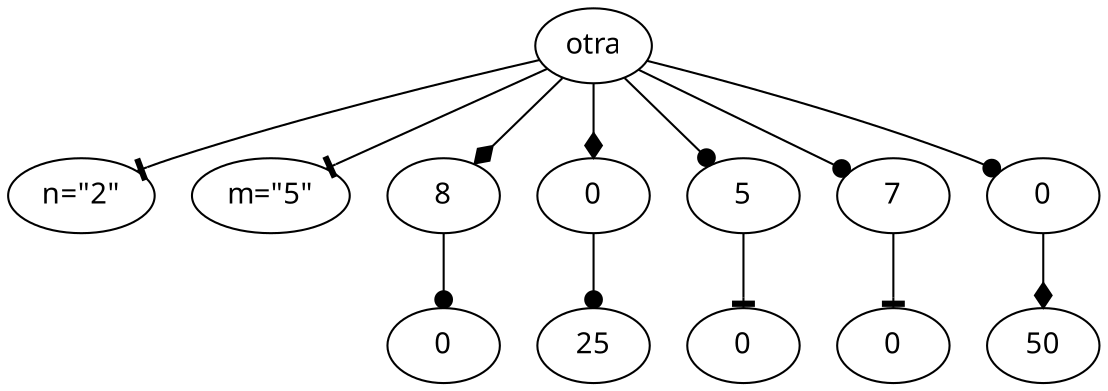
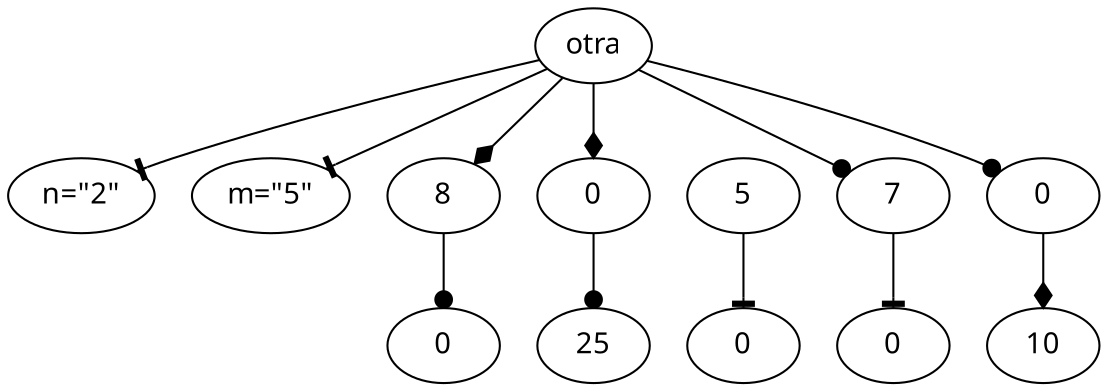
edge "otra" -> "5": removed
node "50": label "50" -> "10"
